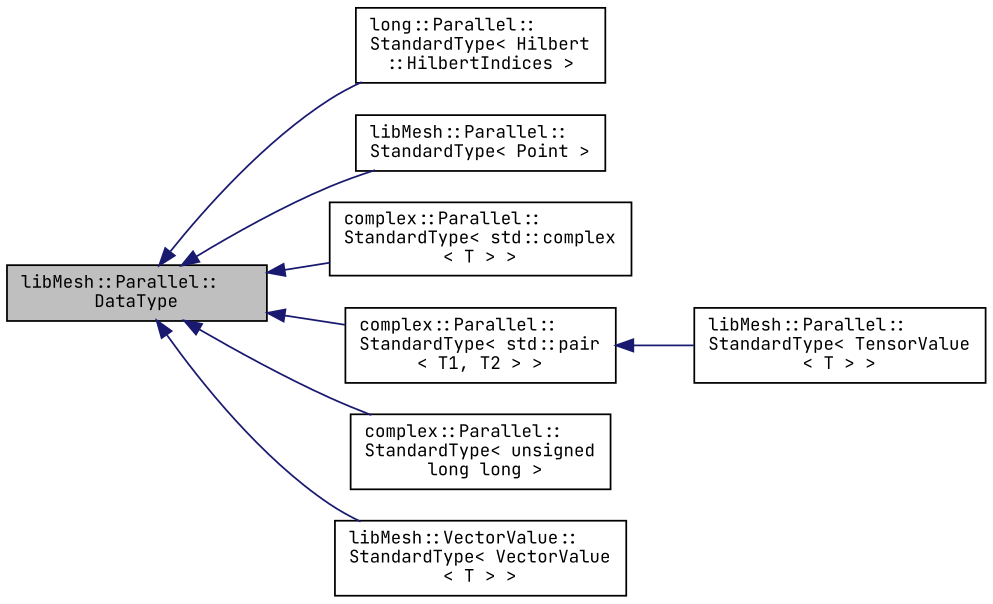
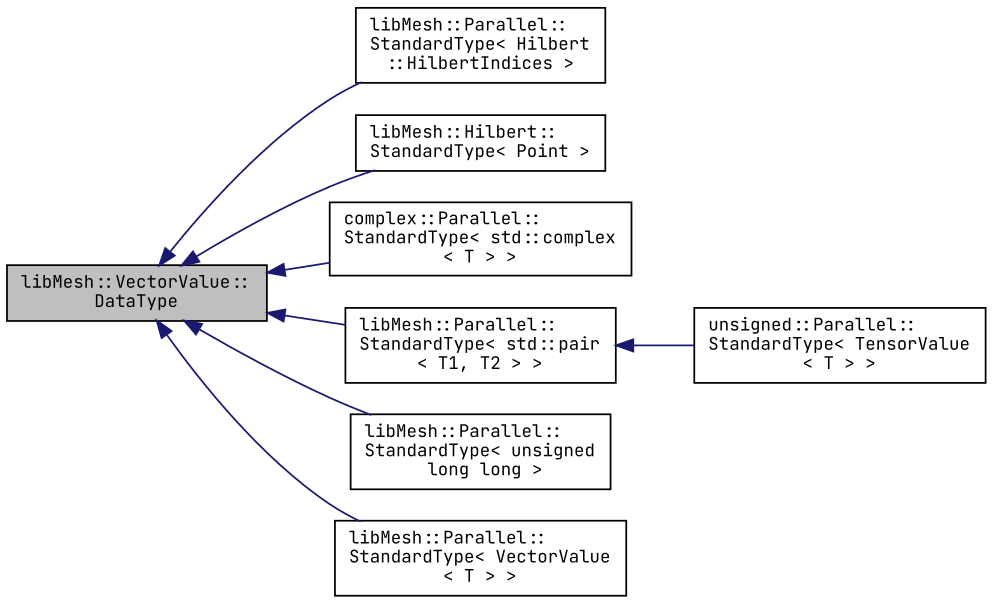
node "long::Parallel:: StandardType< Hilbert ::HilbertIndices >": label "long::Parallel:: StandardType< Hilbert ::HilbertIndices >" -> "libMesh::Parallel:: StandardType< Hilbert ::HilbertIndices >"
node "libMesh::Parallel:: StandardType< Point >": label "libMesh::Parallel:: StandardType< Point >" -> "libMesh::Hilbert:: StandardType< Point >"
node "libMesh::Parallel:: DataType": label "libMesh::Parallel:: DataType" -> "libMesh::VectorValue:: DataType"
node "complex::Parallel:: StandardType< std::pair < T1, T2 > >": label "complex::Parallel:: StandardType< std::pair < T1, T2 > >" -> "libMesh::Parallel:: StandardType< std::pair < T1, T2 > >"
node "libMesh::Parallel:: StandardType< TensorValue < T > >": label "libMesh::Parallel:: StandardType< TensorValue < T > >" -> "unsigned::Parallel:: StandardType< TensorValue < T > >"
node "complex::Parallel:: StandardType< unsigned long long >": label "complex::Parallel:: StandardType< unsigned long long >" -> "libMesh::Parallel:: StandardType< unsigned long long >"
node "libMesh::VectorValue:: StandardType< VectorValue < T > >": label "libMesh::VectorValue:: StandardType< VectorValue < T > >" -> "libMesh::Parallel:: StandardType< VectorValue < T > >"
